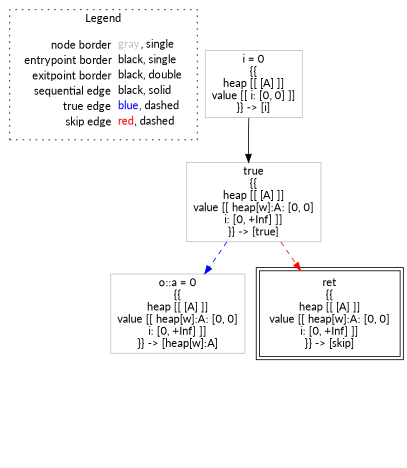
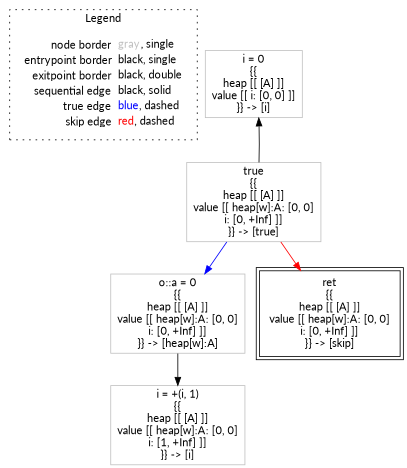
edge "i = 0" -> "true": reversed
edge "true" -> "ret": style dashed -> solid
edge "true" -> "o::a = 0": style dashed -> solid
node "i = +(i, 1)": added
